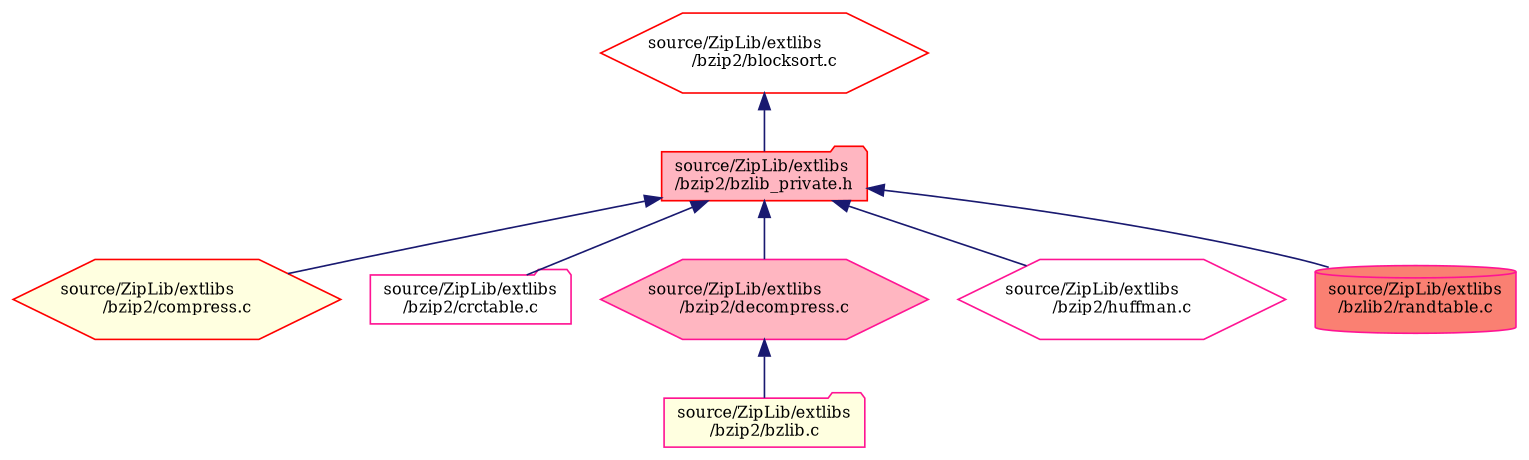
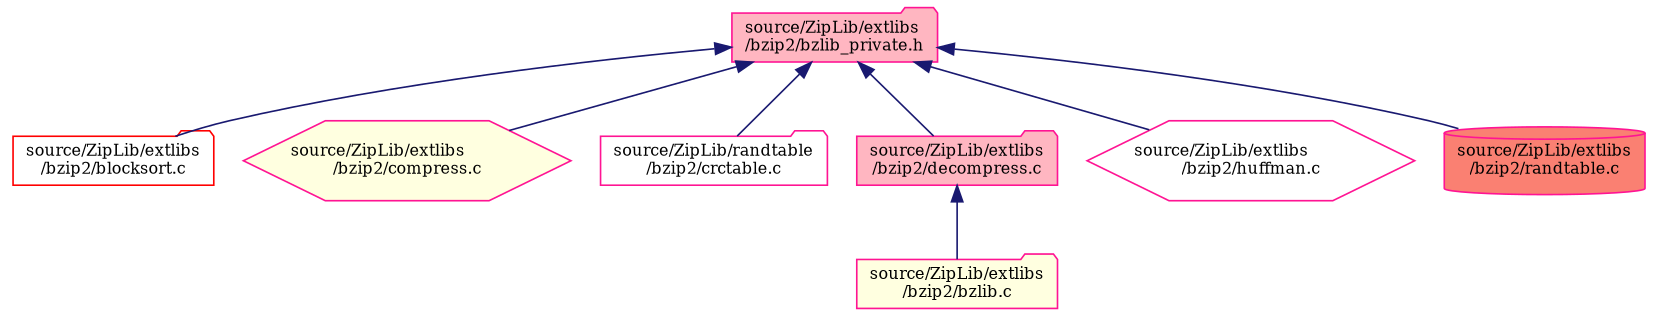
node "source/ZipLib/extlibs /bzip2/blocksort.c": shape hexagon -> folder
edge "source/ZipLib/extlibs /bzip2/bzlib_private.h" -> "source/ZipLib/extlibs /bzip2/blocksort.c": reversed
node "source/ZipLib/extlibs /bzip2/bzlib_private.h": color red -> deeppink
node "source/ZipLib/extlibs /bzip2/compress.c": color red -> deeppink
node "source/ZipLib/extlibs /bzip2/crctable.c": label "source/ZipLib/extlibs /bzip2/crctable.c" -> "source/ZipLib/randtable /bzip2/crctable.c"
node "source/ZipLib/extlibs /bzip2/decompress.c": shape hexagon -> folder
node "source/ZipLib/extlibs /bzlib2/randtable.c": label "source/ZipLib/extlibs /bzlib2/randtable.c" -> "source/ZipLib/extlibs /bzip2/randtable.c"
